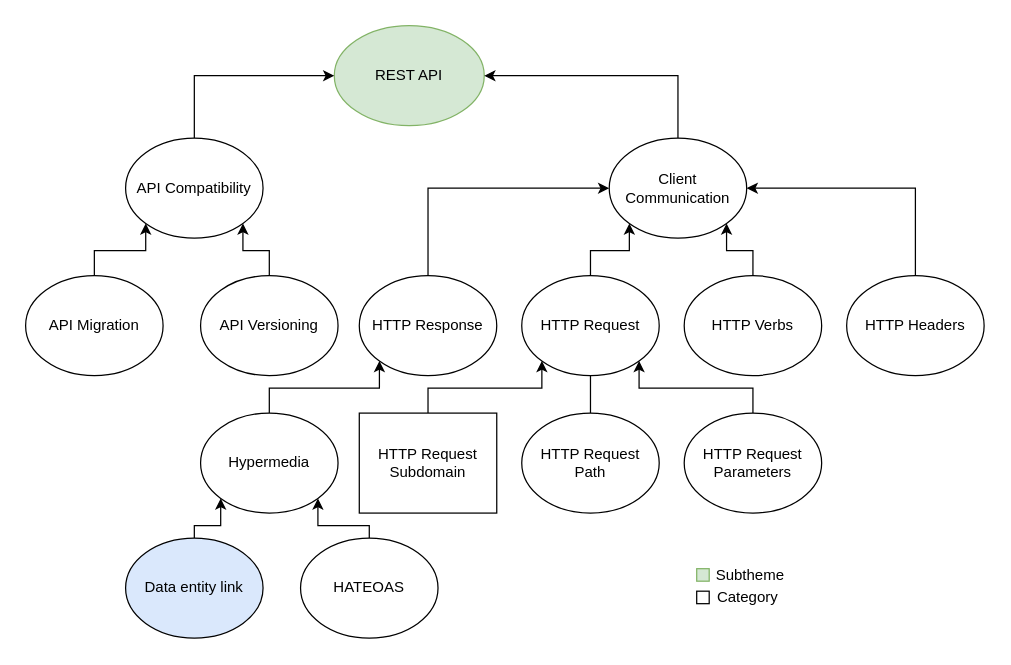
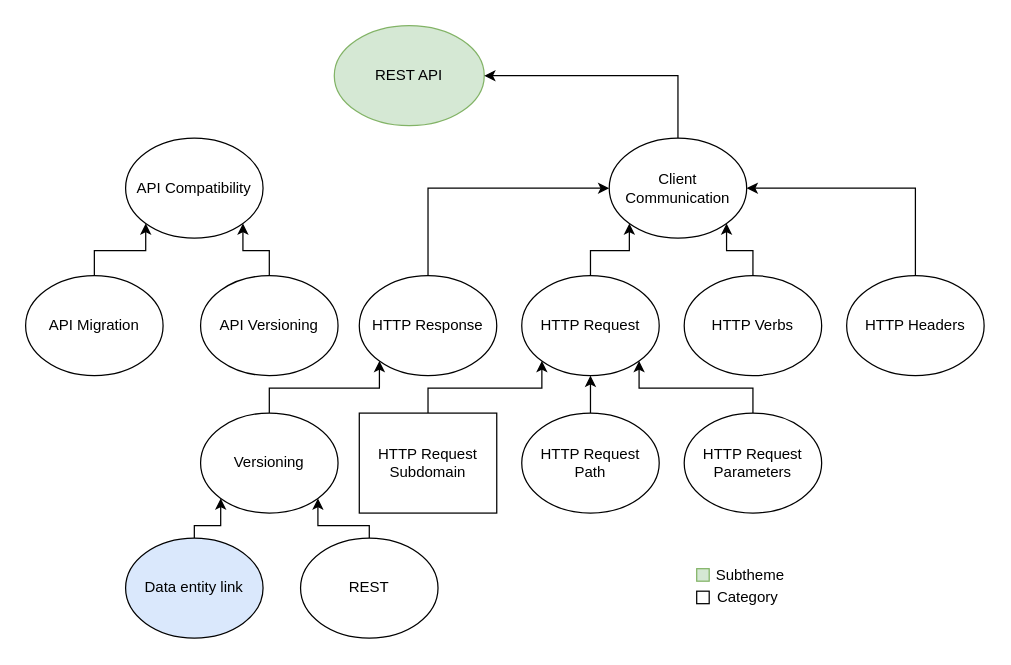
edge "API Compatibility" -> "REST API": removed
edge "HTTP Request" -- "HTTP Request Path": arrowhead none -> classic
node "Hypermedia": label "Hypermedia" -> "Versioning"
node "HATEOAS": label "HATEOAS" -> "REST"
